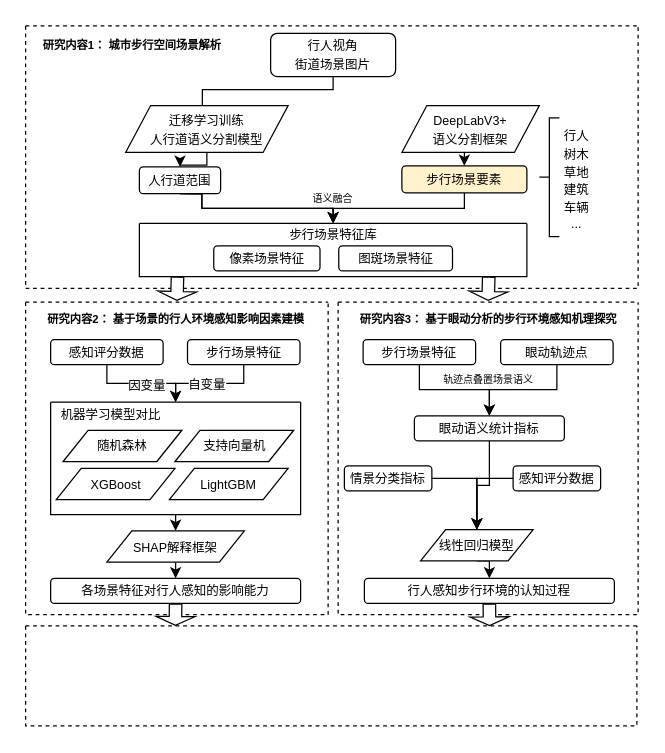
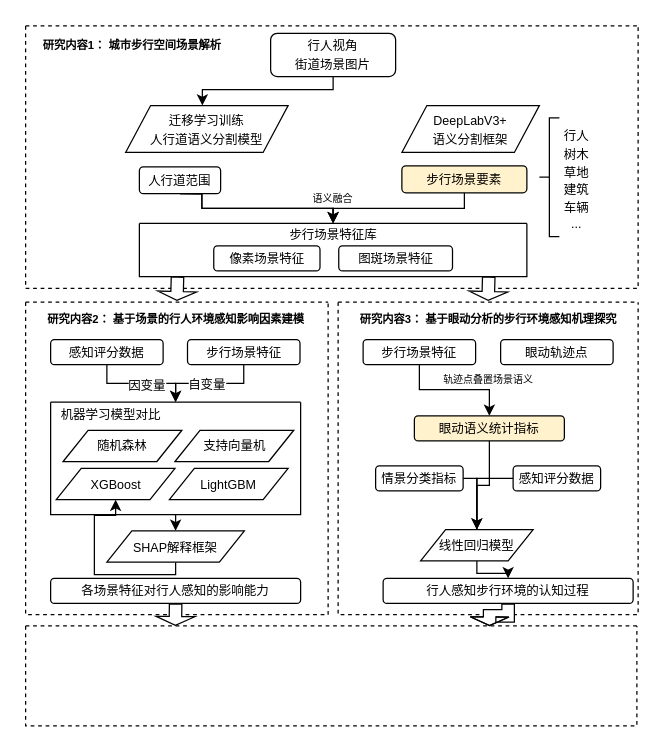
edge "行人视角 街道场景图片" -- "迁移学习训练 人行道语义分割模型": arrowhead none -> classic
edge "DeepLabV3+ 语义分割框架" -> "步行场景要素": removed
edge "迁移学习训练 人行道语义分割模型" -> "人行道范围": removed
edge "眼动轨迹点" -> "眼动语义统计指标": removed
node "眼动语义统计指标": fillcolor #ffffff -> #fff2cc
edge "眼动语义统计指标" -> "线性回归模型": arrowhead classic -> none
node "情景分类指标": moved (388, 478) -> (419, 478)
edge "SHAP解释框架" -> "各场景特征对行人感知的影响能力": now "SHAP解释框架" -> "XGBoost"
node "行人感知步行环境的认知过程": moved (489, 591) -> (508, 591)
